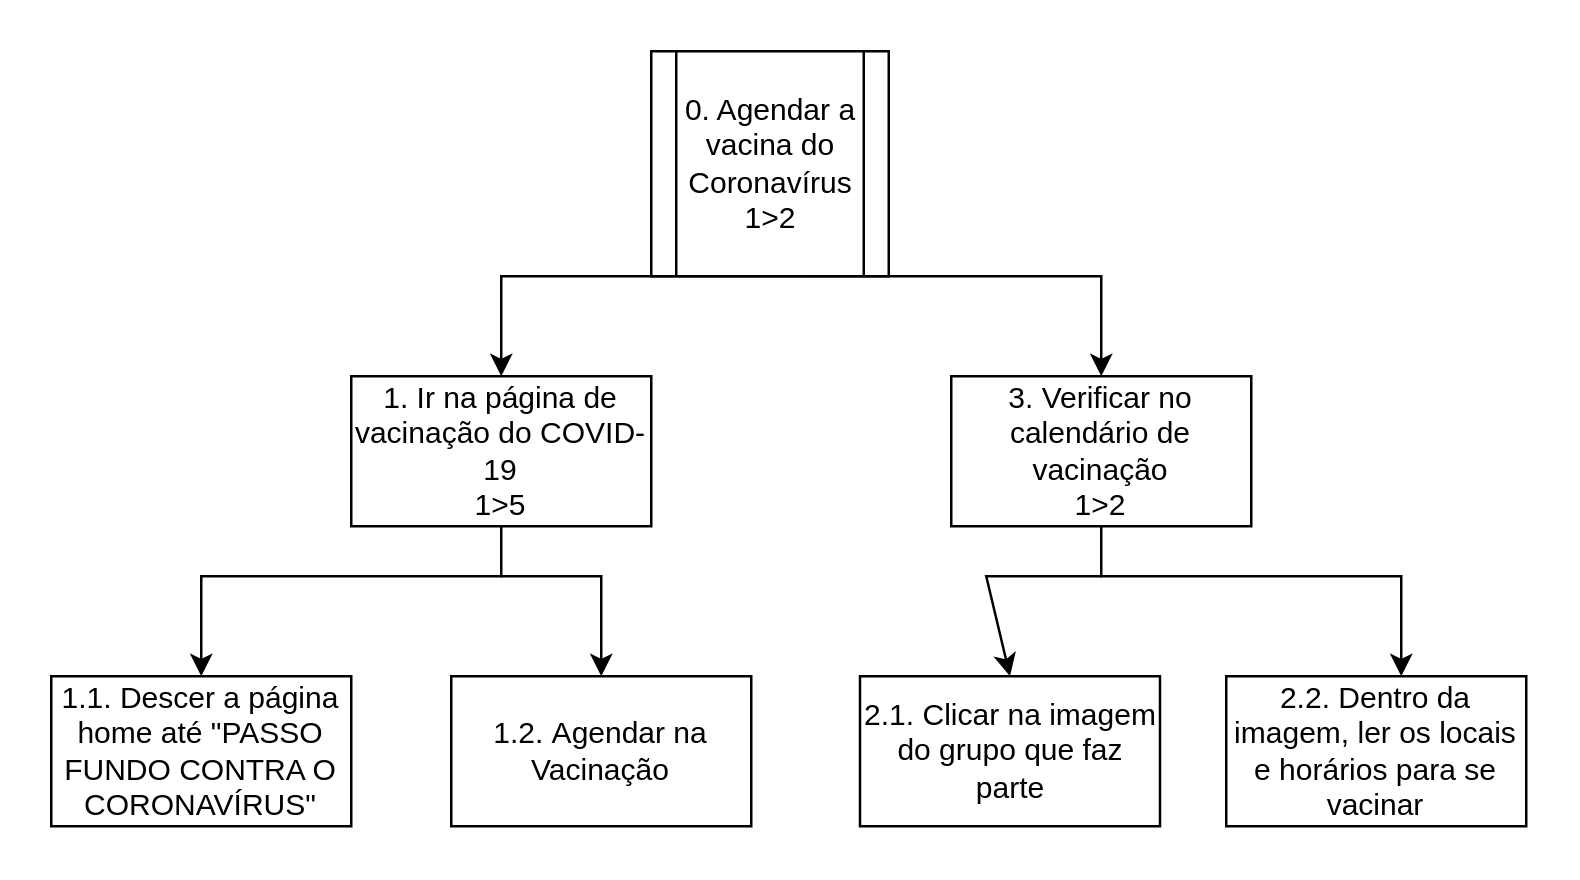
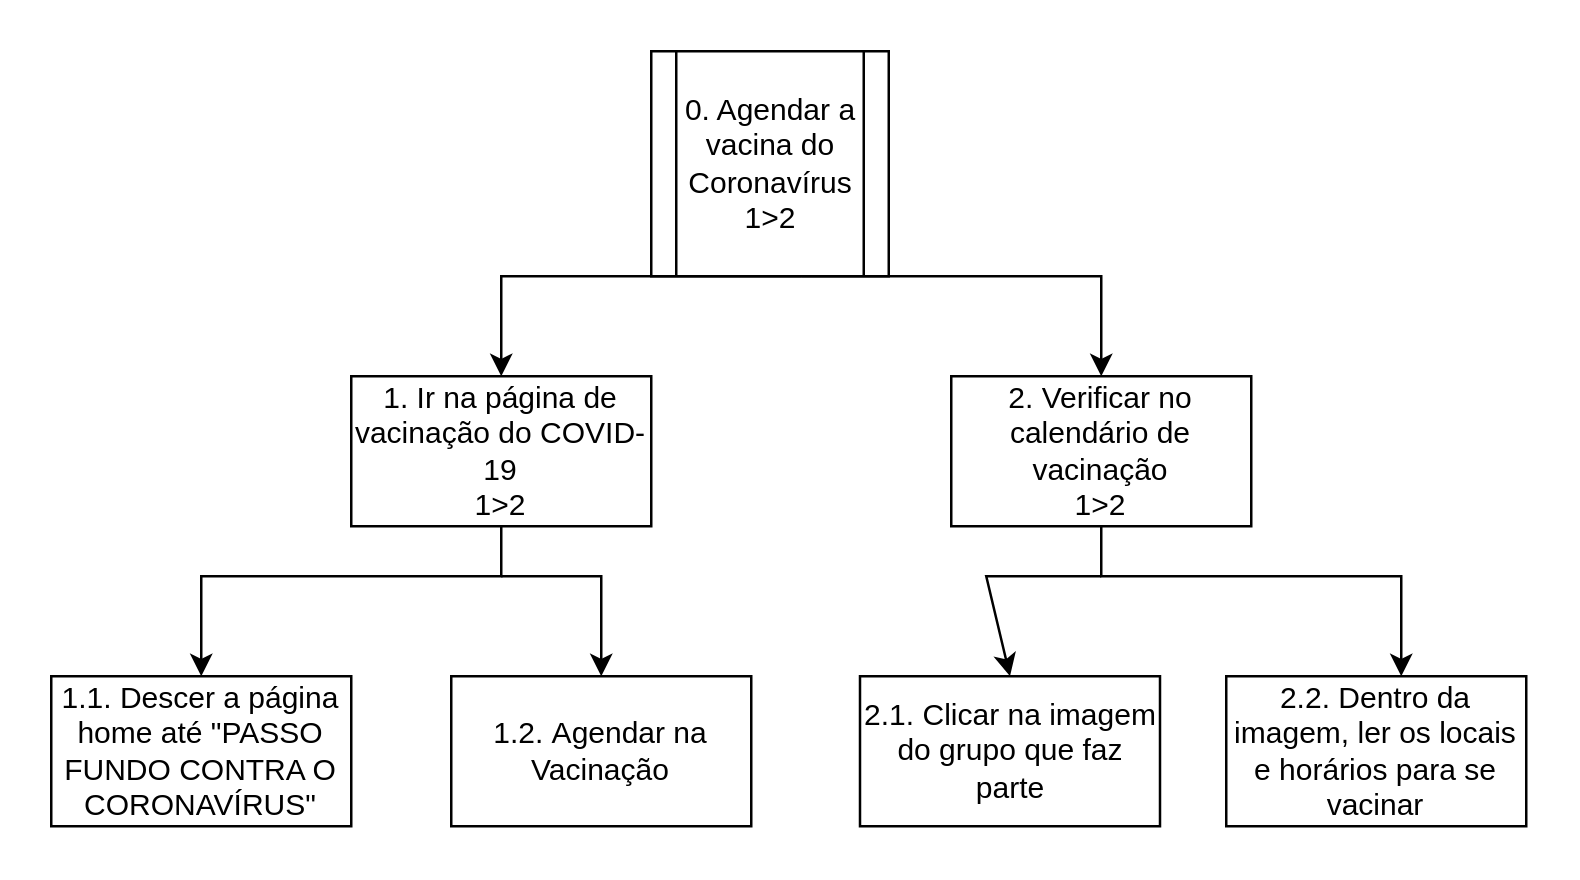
node "1. Ir na página de vacinação do COVID-19 1>5": label "1. Ir na página de vacinação do COVID-19 1>5" -> "1. Ir na página de vacinação do COVID-19 1>2"
node "3. Verificar no calendário de vacinação 1>2": label "3. Verificar no calendário de vacinação 1>2" -> "2. Verificar no calendário de vacinação 1>2"
